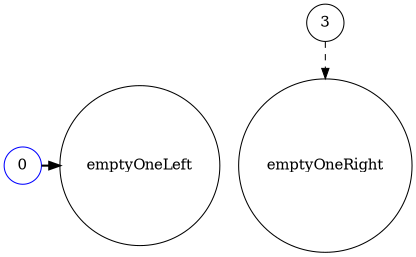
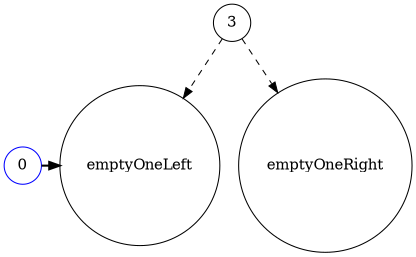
edge "3" -> "emptyOneLeft": added
